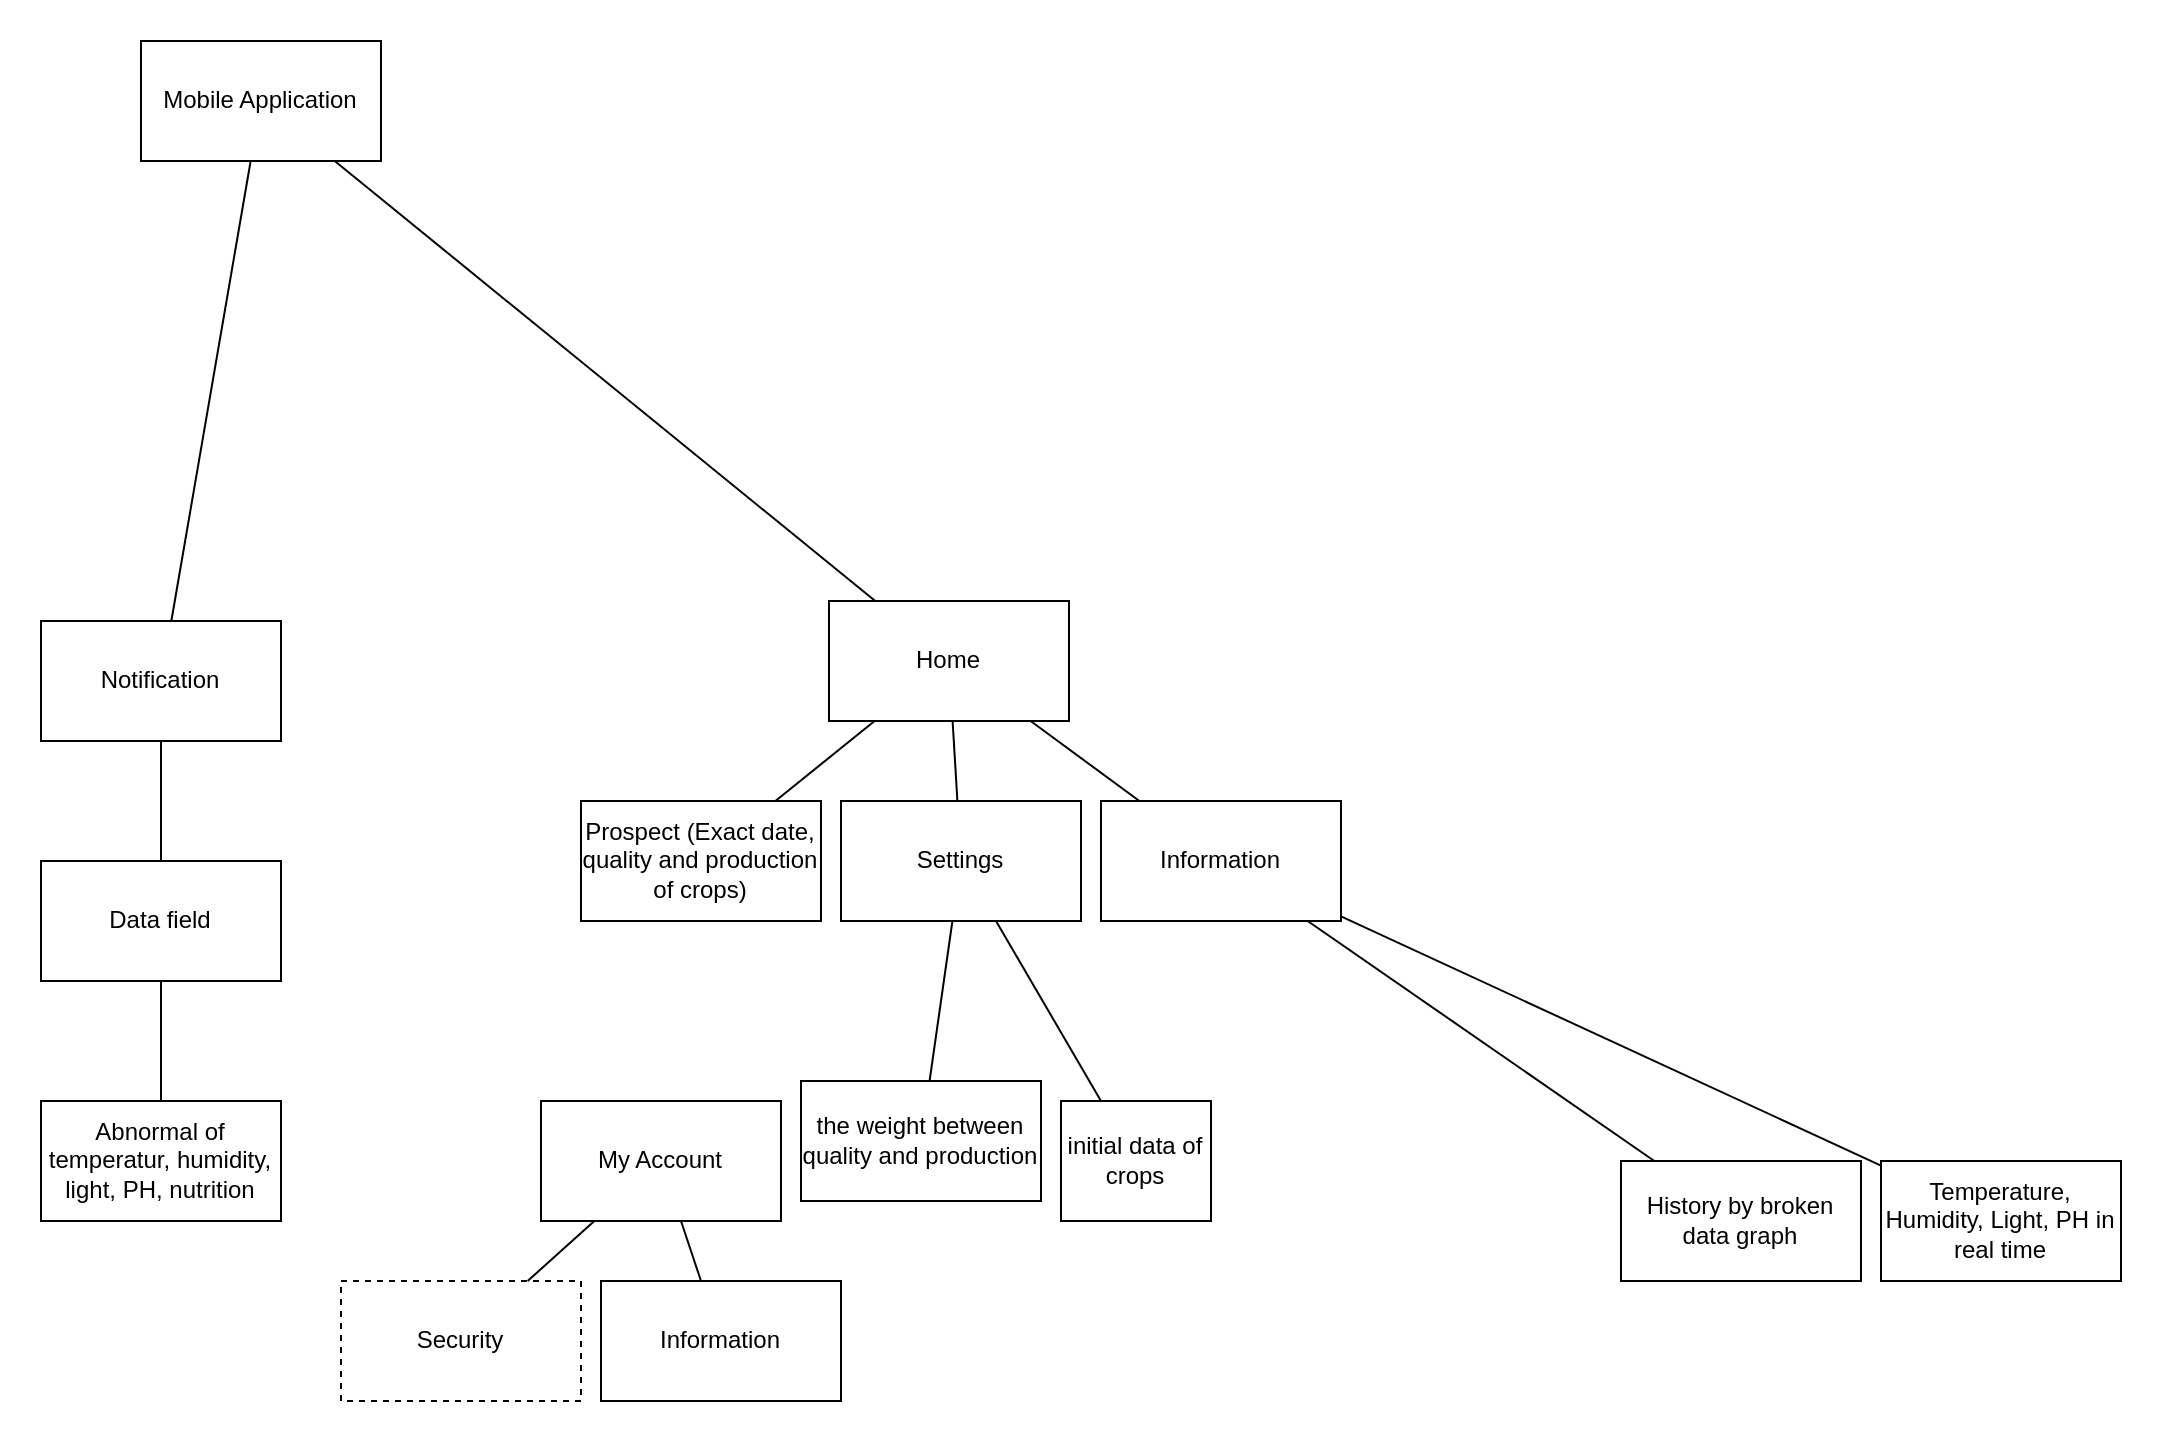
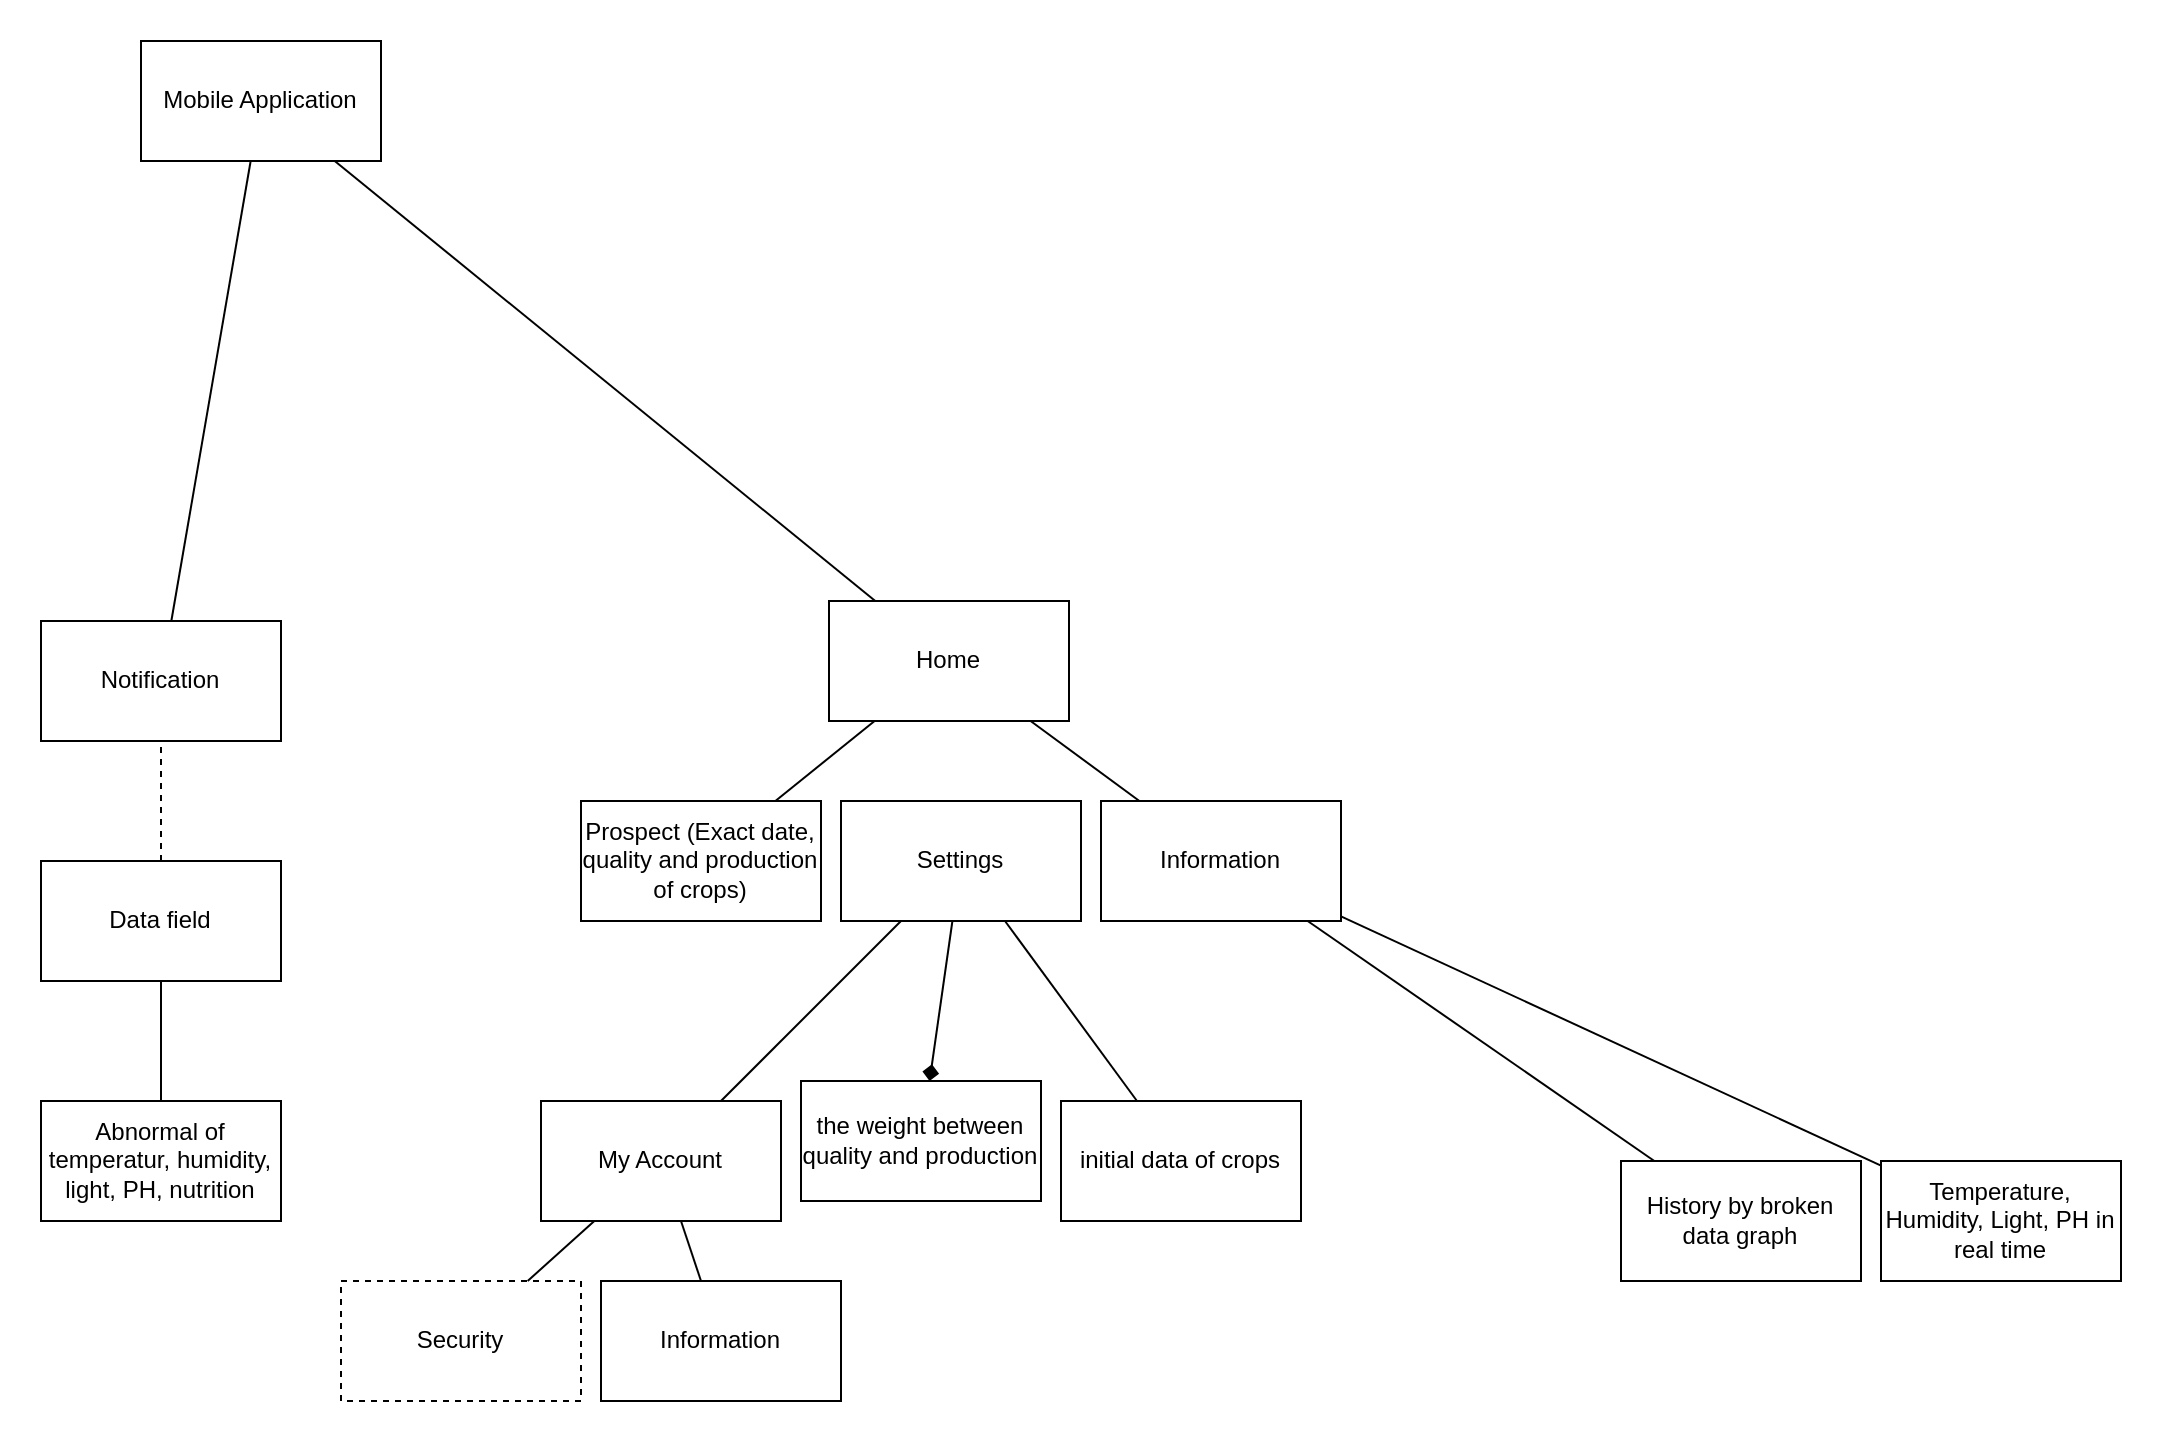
edge "Home" -- "Settings": removed
edge "Notification" -- "Data field": style solid -> dashed
edge "Settings" -- "My Account": added
edge "Settings" -- "the weight between quality and production": arrowhead none -> diamond
node "initial data of crops": size 150x120 -> 240x120
